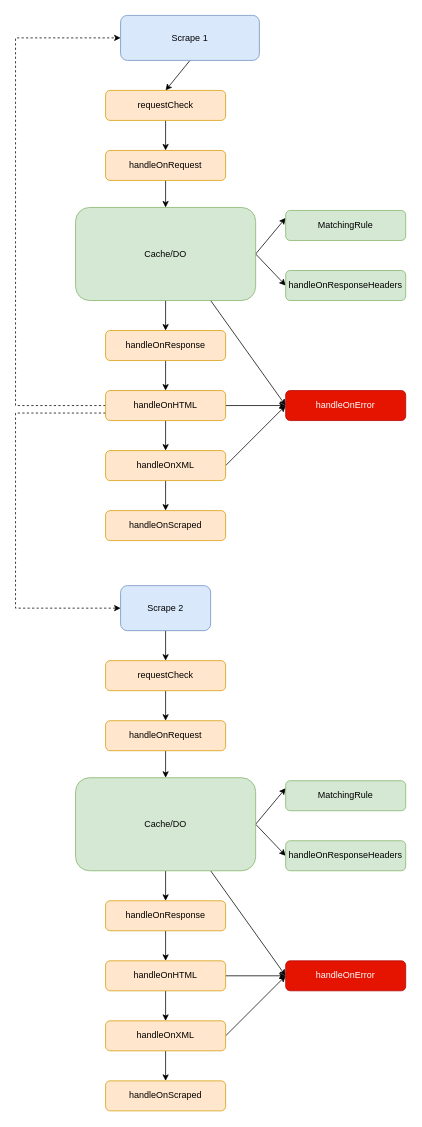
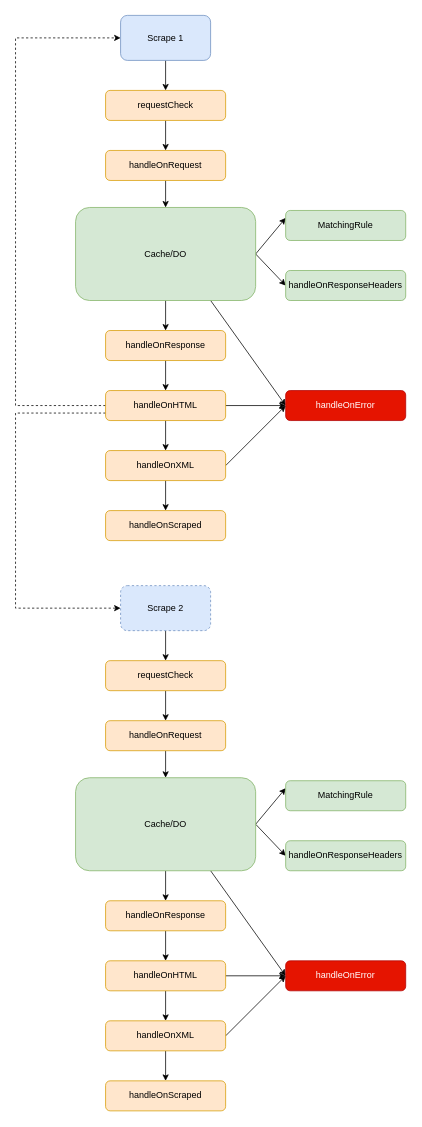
node "Scrape 1": size 139x45 -> 90x45
node "Scrape 2": style solid -> dashed
